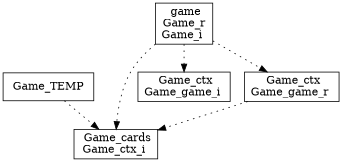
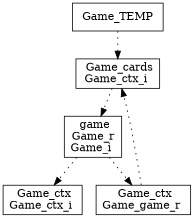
edge "game Game_r Game_i" -> "Game_cards Game_ctx_i": reversed
node "Game_ctx Game_game_i": label "Game_ctx Game_game_i" -> "Game_ctx Game_ctx_i"
